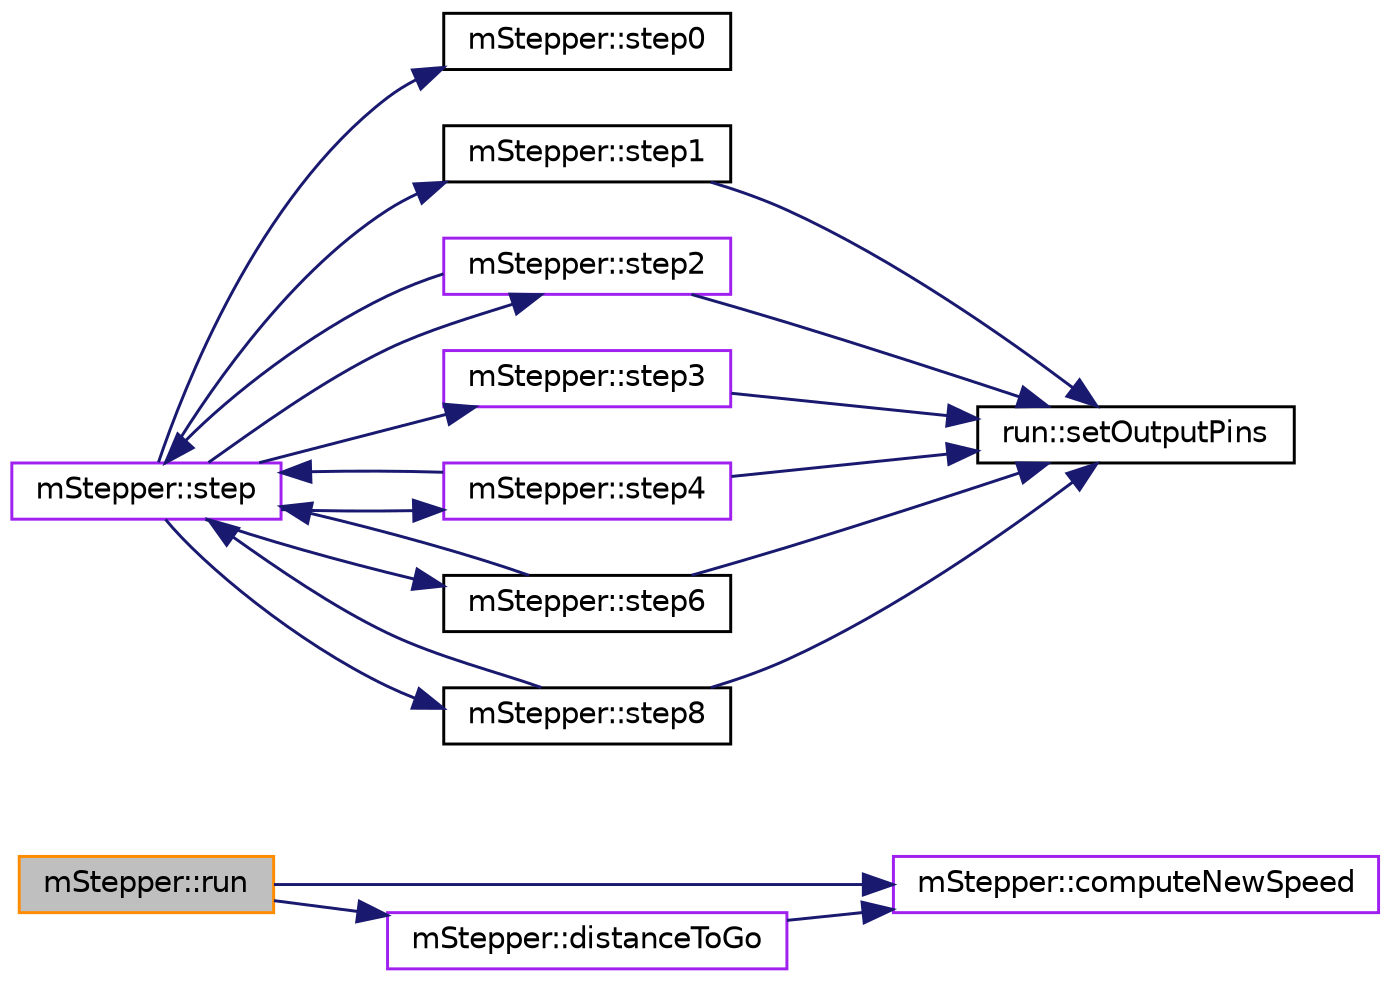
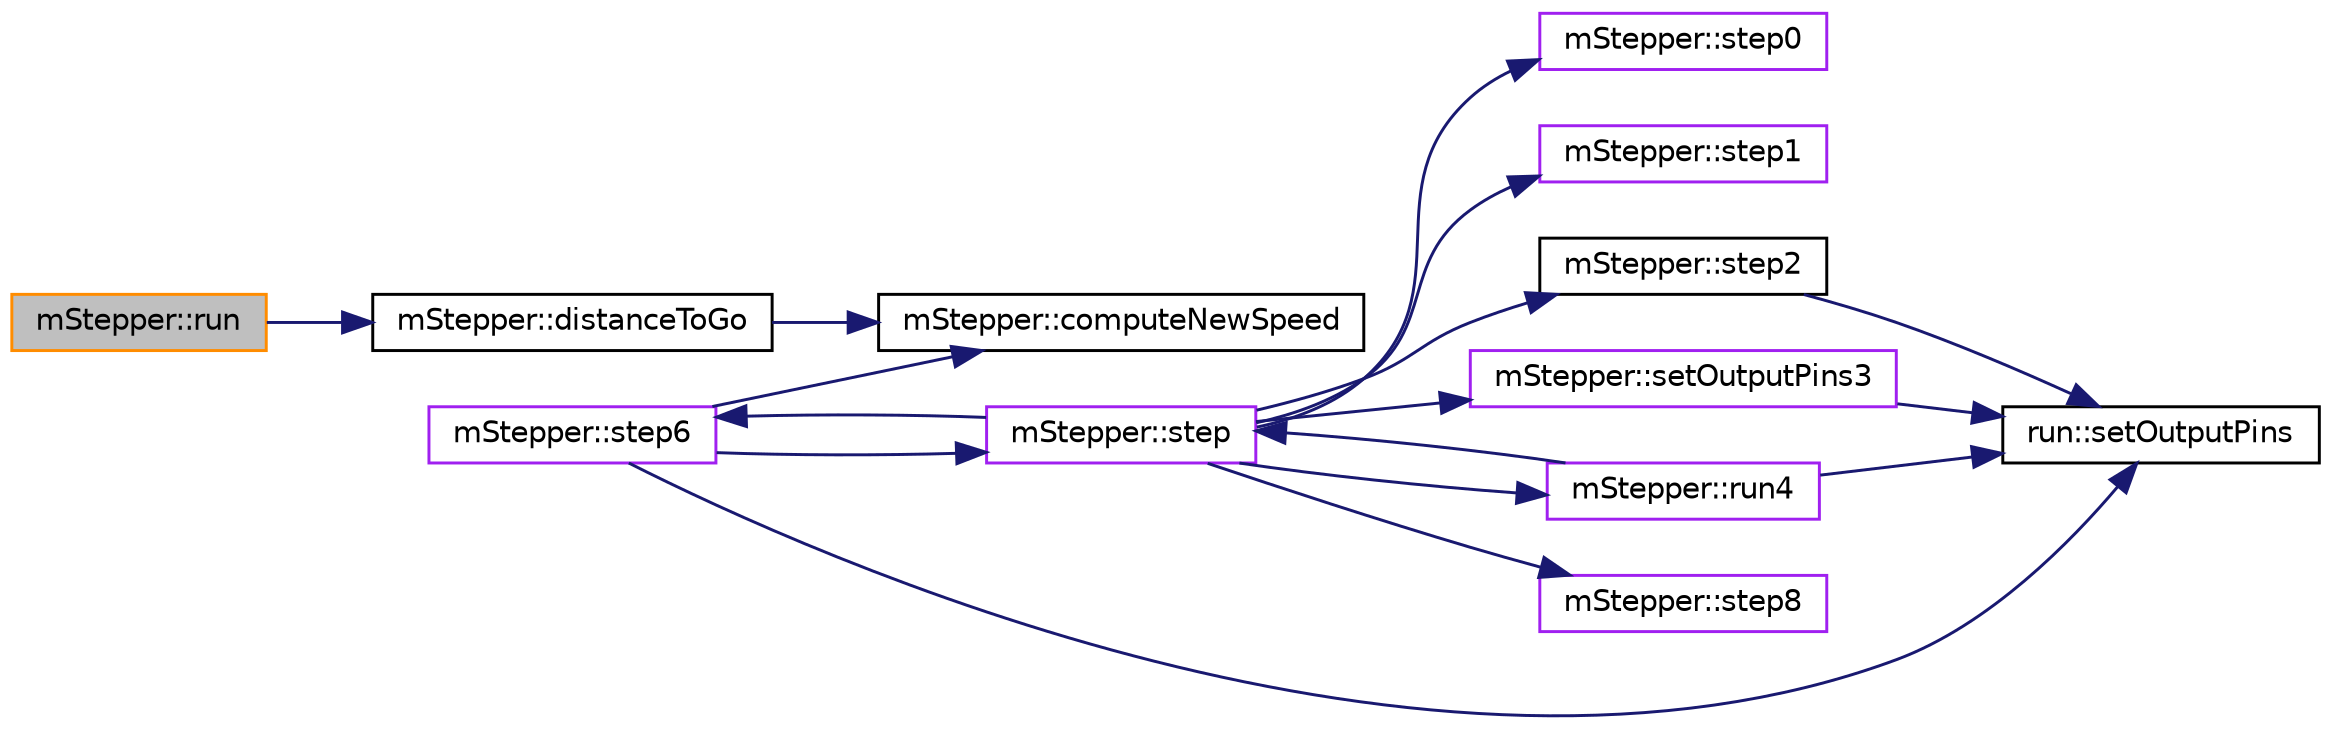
node "mStepper::step0": color black -> purple
node "mStepper::step1": color black -> purple
node "mStepper::step2": color purple -> black
edge "mStepper::step1" -> "run::setOutputPins": removed
edge "mStepper::step2" -> "mStepper::step": removed
node "mStepper::step3": label "mStepper::step3" -> "mStepper::setOutputPins3"
node "mStepper::step4": label "mStepper::step4" -> "mStepper::run4"
edge "mStepper::step8" -> "run::setOutputPins": removed
node "mStepper::step6": color black -> purple
edge "mStepper::step8" -> "mStepper::step": removed
node "mStepper::step8": color black -> purple
edge "mStepper::run" -> "mStepper::computeNewSpeed": now "mStepper::step6" -> "mStepper::computeNewSpeed"
node "mStepper::computeNewSpeed": color purple -> black
node "mStepper::distanceToGo": color purple -> black
